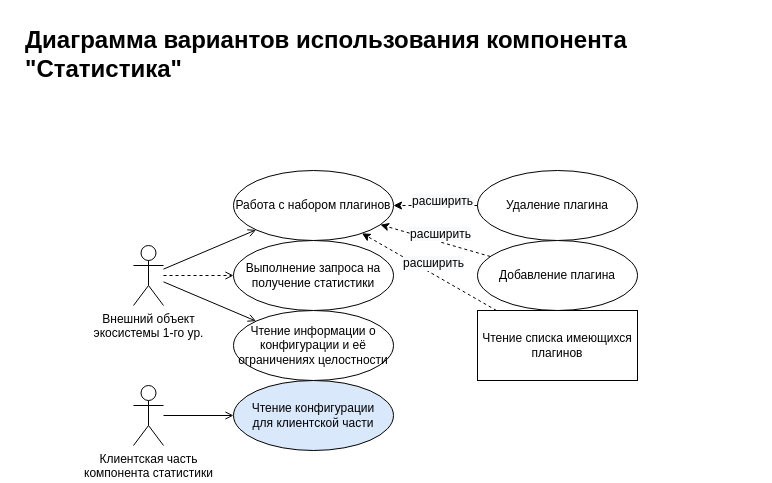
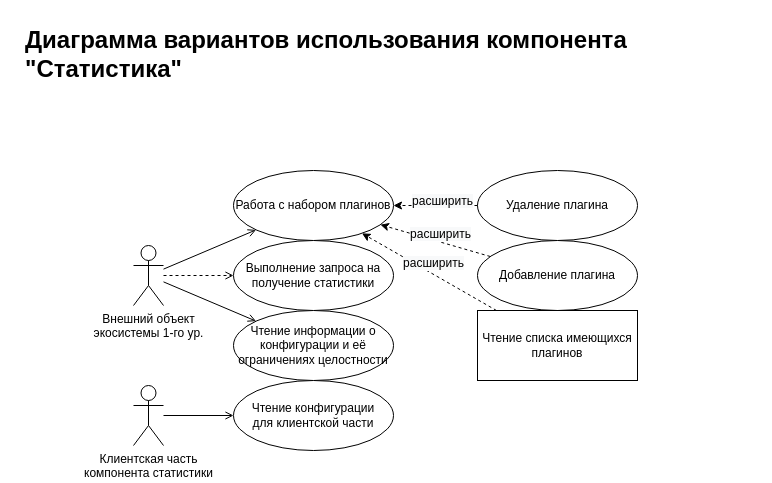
node "Чтение конфигурации для клиентской части": fillcolor #dae8fc -> #ffffff
